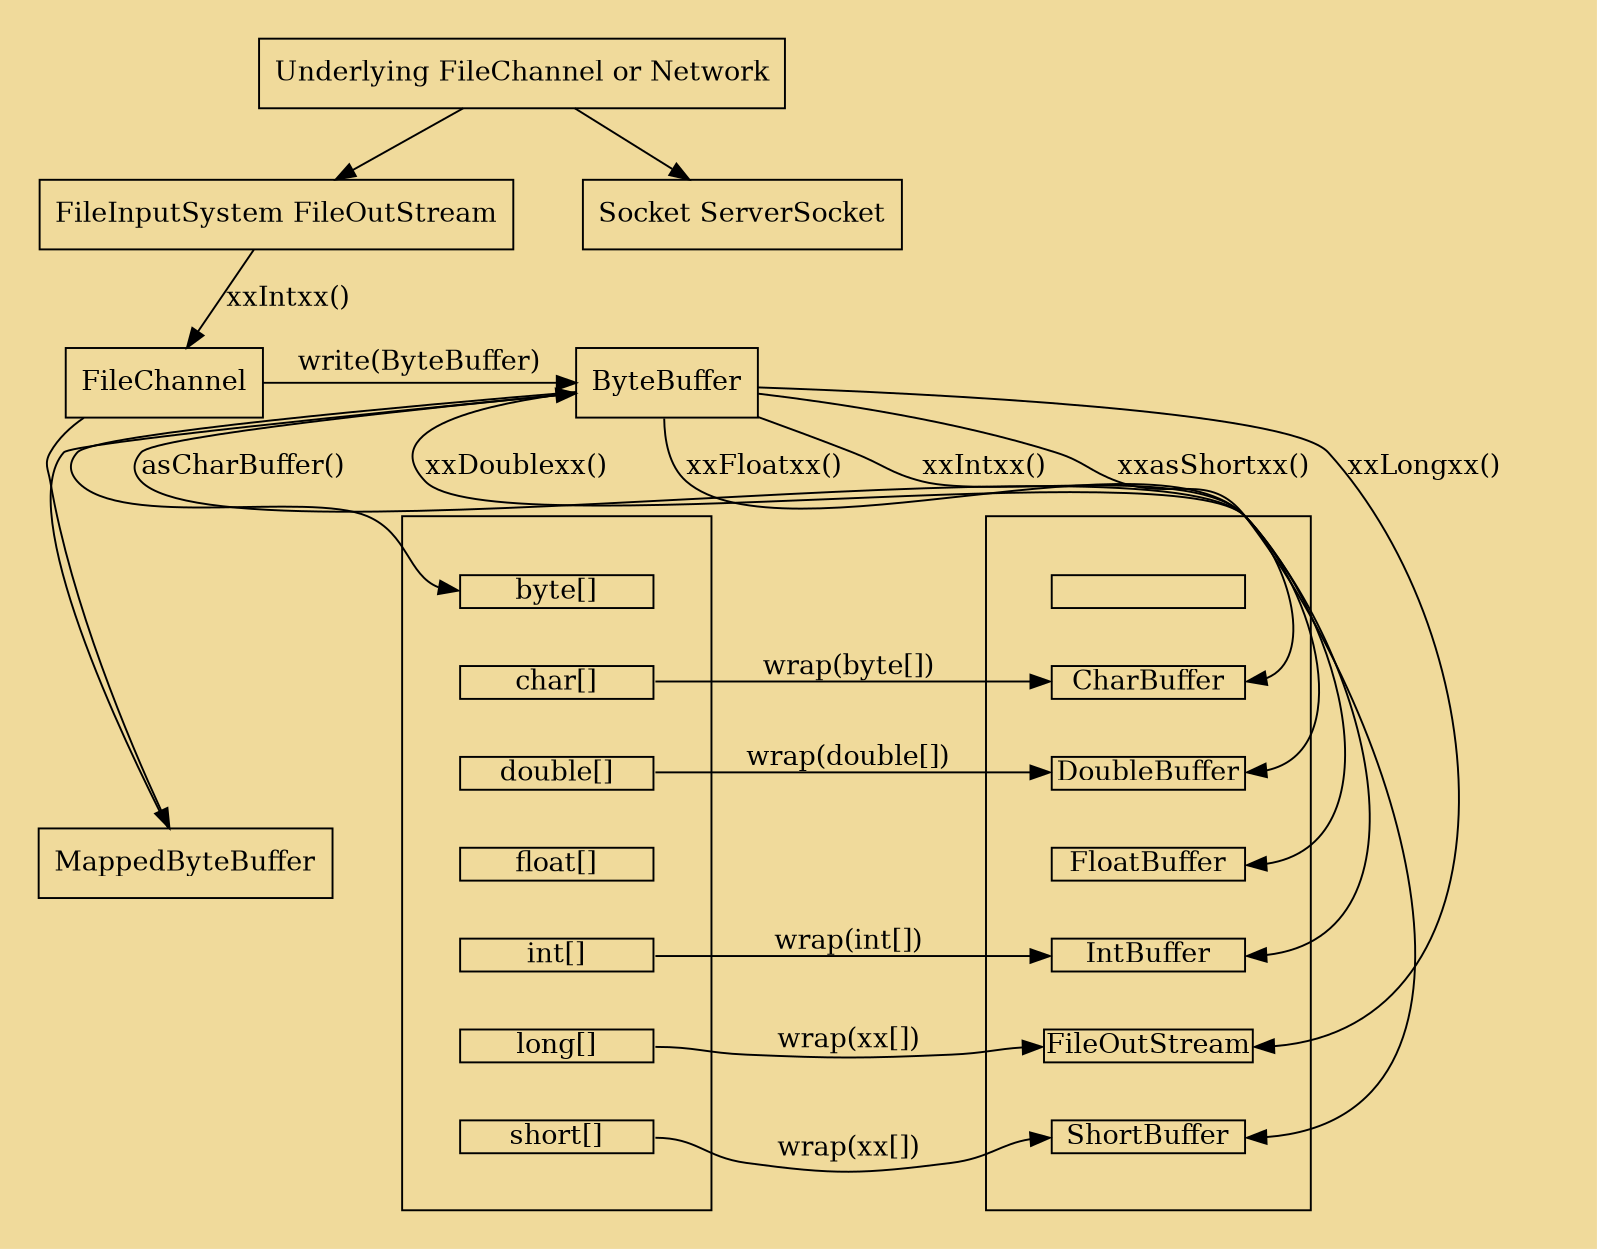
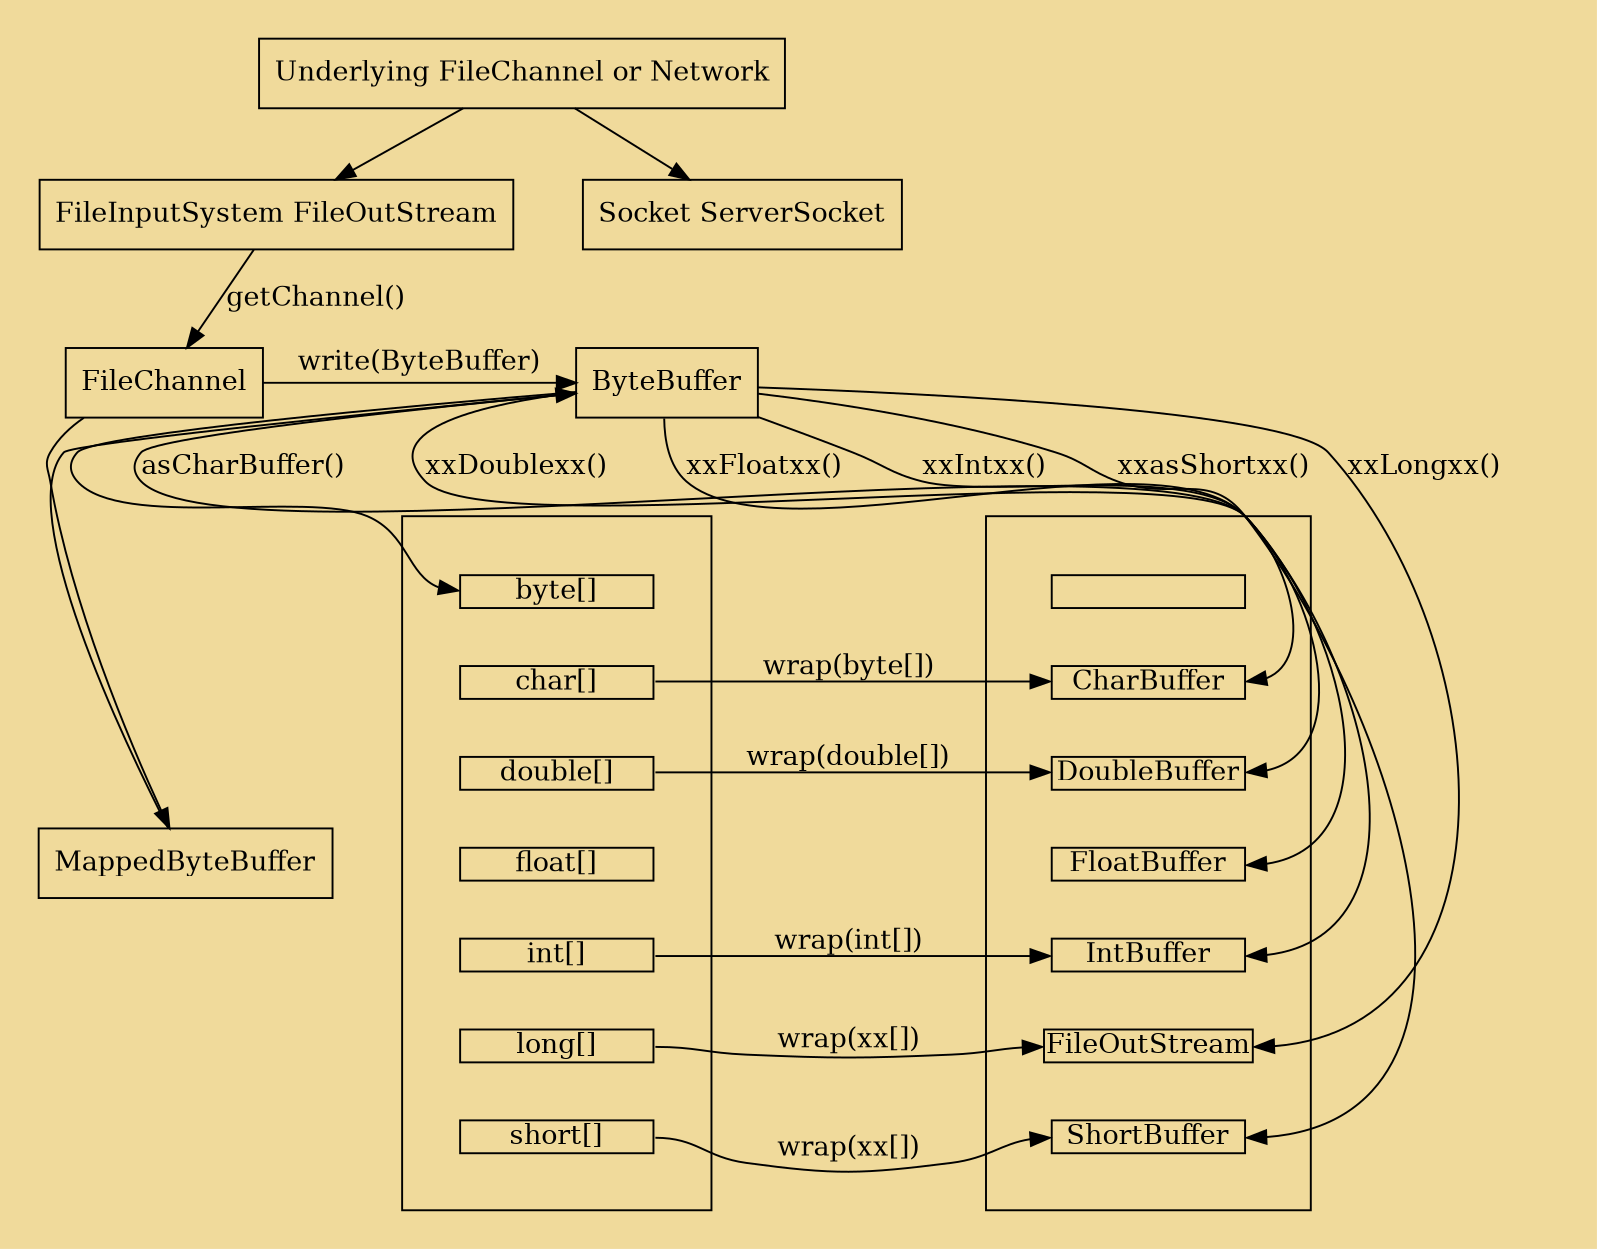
edge "FileInputSystem FileOutStream" -> "FileChannel": label "xxIntxx()" -> "getChannel()"
